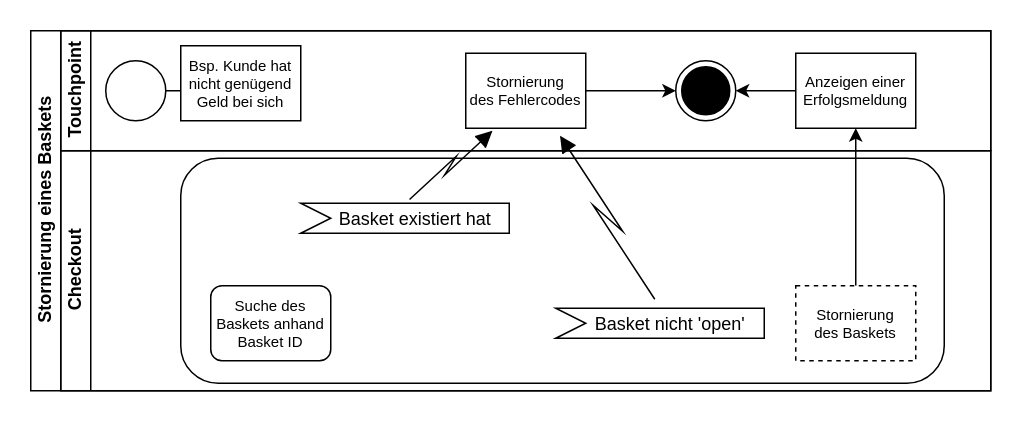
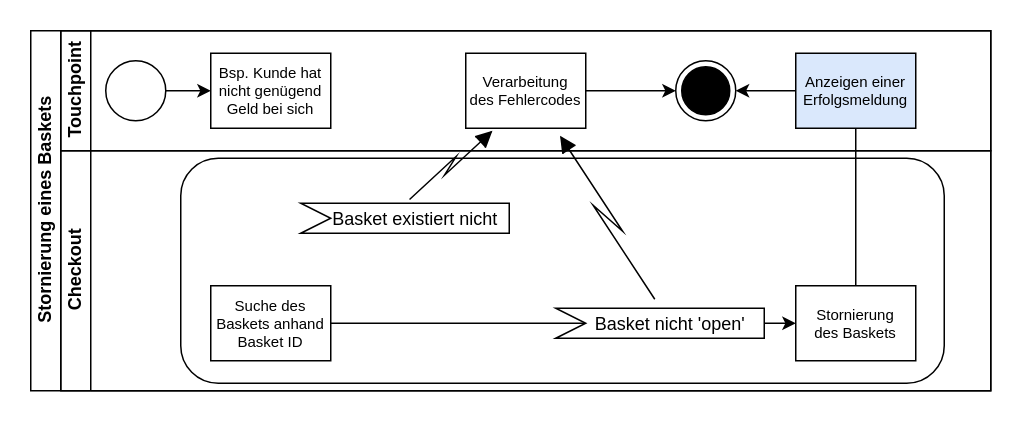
node "Stornierung des Fehlercodes": label "Stornierung des Fehlercodes" -> "Verarbeitung des Fehlercodes"
node "Bsp. Kunde hat nicht genügend Geld bei sich": moved (241, 83) -> (271, 91)
node "Anzeigen einer Erfolgsmeldung": fillcolor #ffffff -> #dae8fc
edge "Stornierung des Baskets" -> "Anzeigen einer Erfolgsmeldung": arrowhead classic -> none
node "Basket existiert hat": label "Basket existiert hat" -> "Basket existiert nicht"
node "Suche des Baskets anhand Basket ID": shape rounded rectangle -> rectangle
edge "Suche des Baskets anhand Basket ID" -> "Stornierung des Baskets": added
node "Stornierung des Baskets": style dashed -> solid
